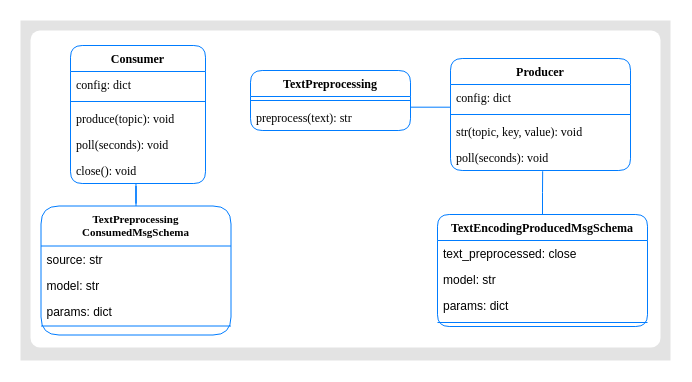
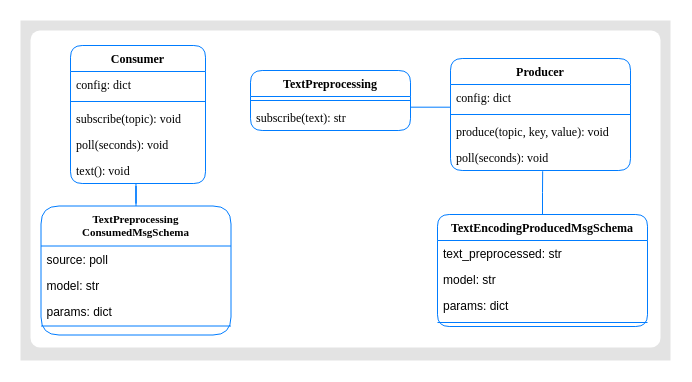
node "preprocess(text): str": label "preprocess(text): str" -> "subscribe(text): str"
node "produce(topic): void": label "produce(topic): void" -> "subscribe(topic): void"
node "str(topic, key, value): void": label "str(topic, key, value): void" -> "produce(topic, key, value): void"
node "close(): void": label "close(): void" -> "text(): void"
node "text_preprocessed: close": label "text_preprocessed: close" -> "text_preprocessed: str"
node "source: str": label "source: str" -> "source: poll"
